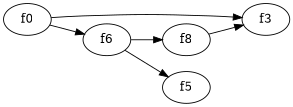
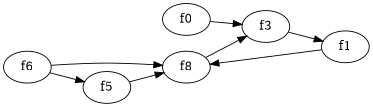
edge "f0" -> "f6": removed
node "f1": added
edge "f5" -> "f8": added
